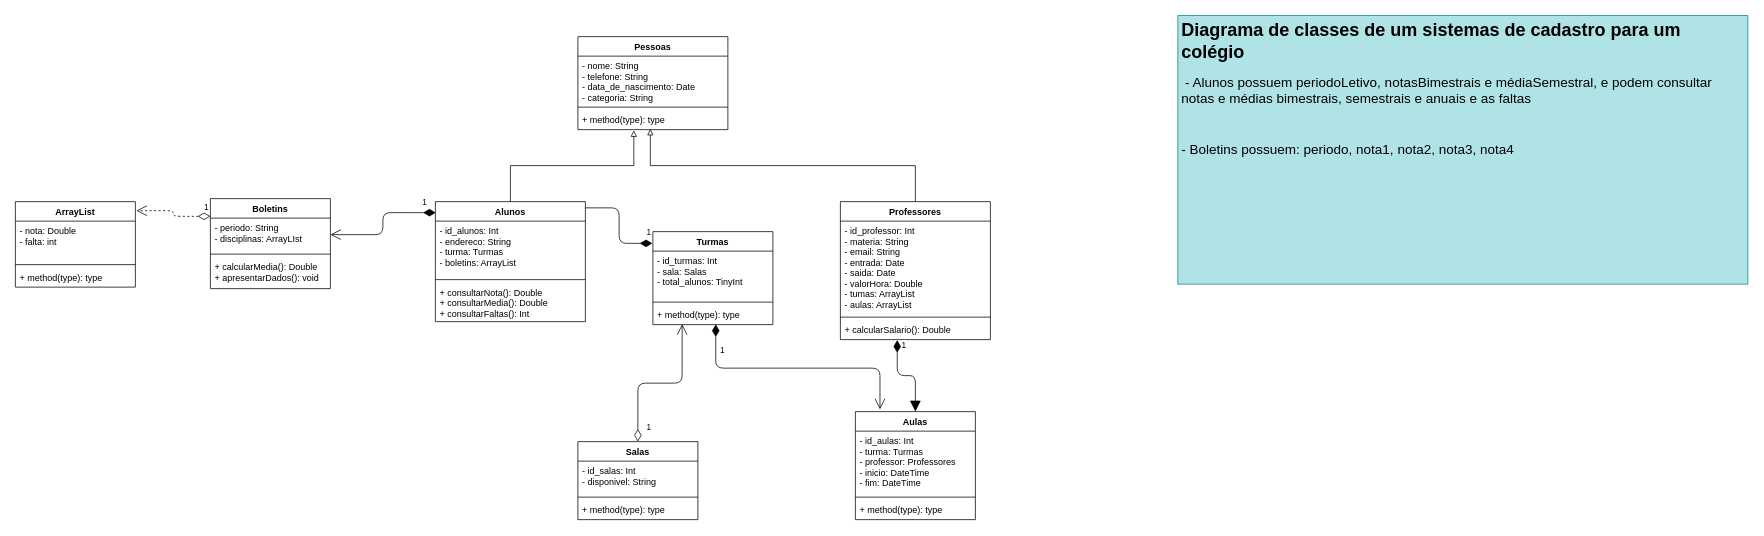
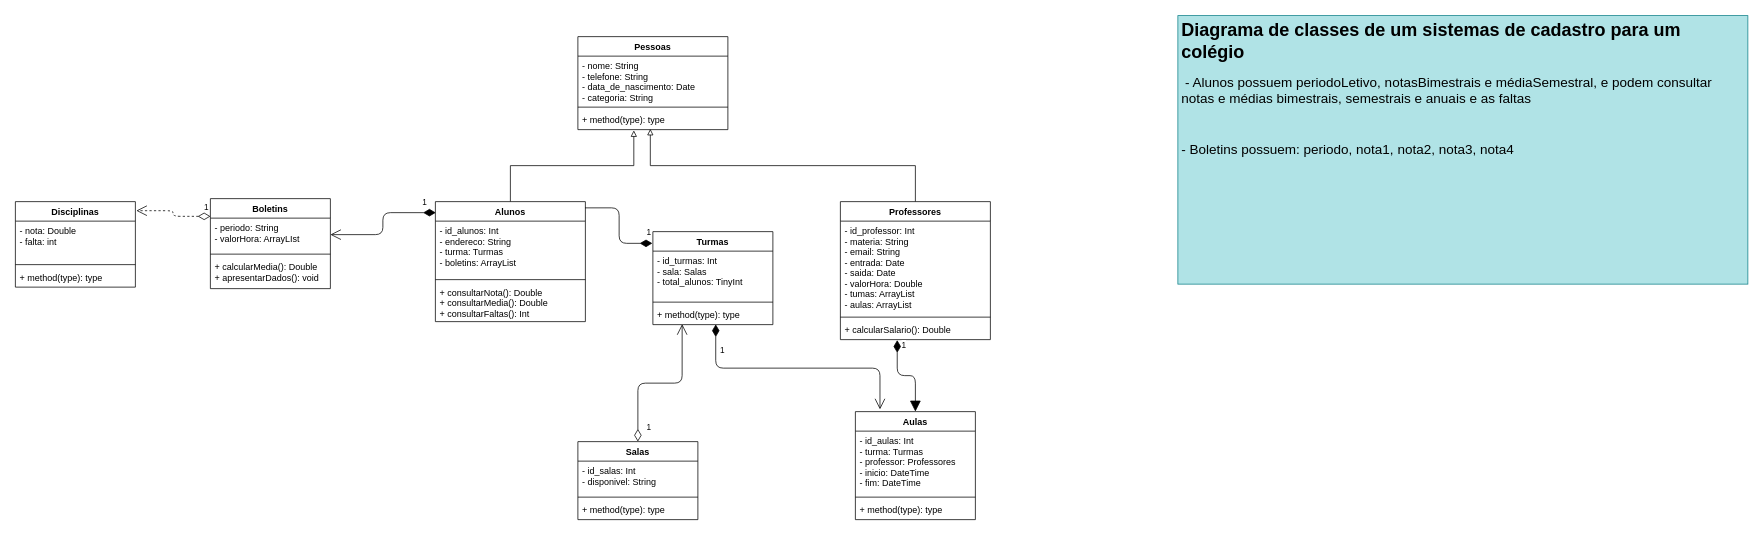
node "ArrayList": label "ArrayList" -> "Disciplinas"
node "- periodo: String - disciplinas: ArrayLIst": label "- periodo: String - disciplinas: ArrayLIst" -> "- periodo: String - valorHora: ArrayLIst"
